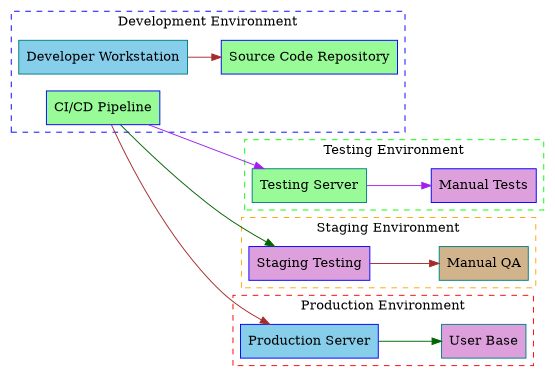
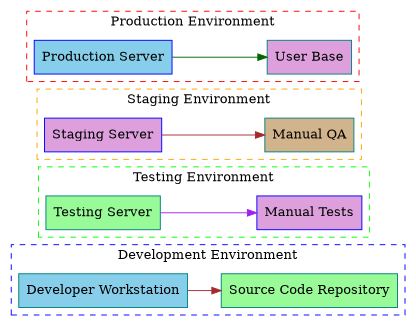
node "Source Code Repository": color blue -> teal
node "CI/CD Pipeline": removed
node "Staging Testing": label "Staging Testing" -> "Staging Server"
